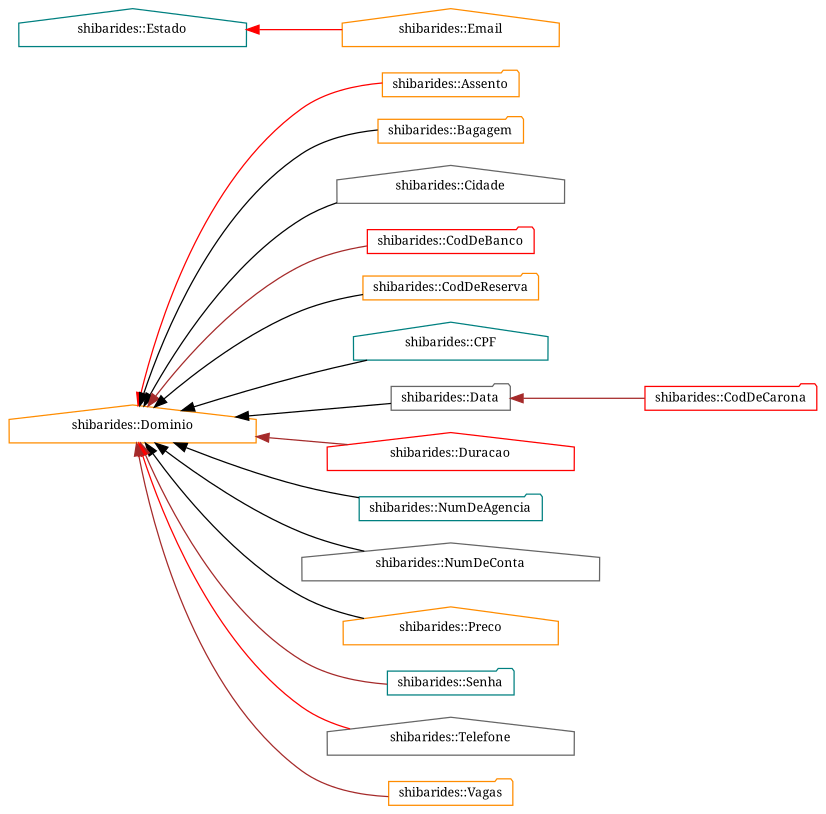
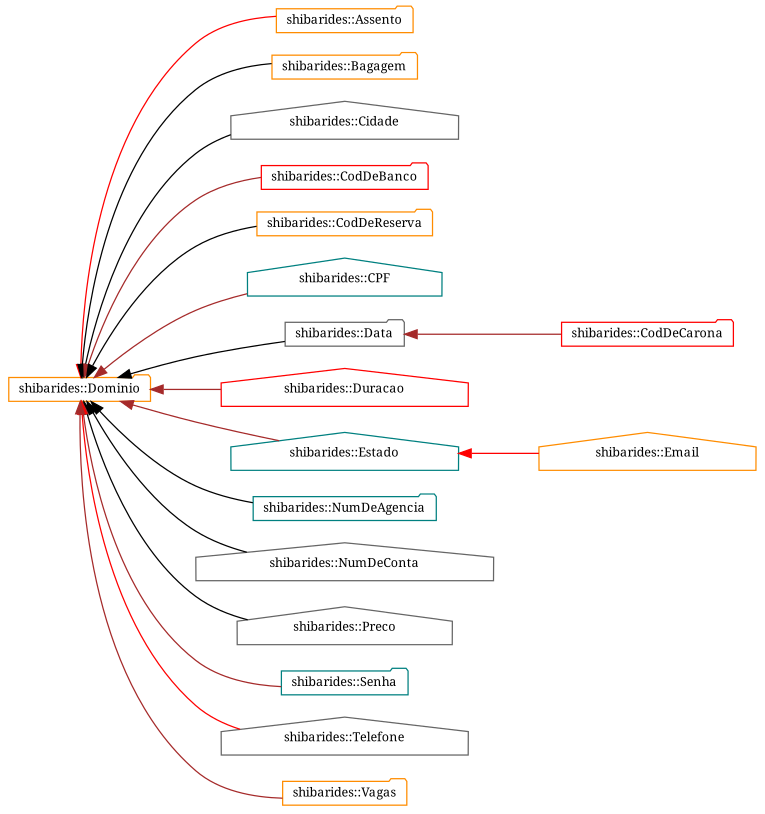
edge "shibarides::CPF" -> "shibarides::Dominio": color black -> brown
edge "shibarides::Estado" -> "shibarides::Dominio": added
node "shibarides::Dominio": shape house -> folder
node "shibarides::Preco": color darkorange -> gray40
